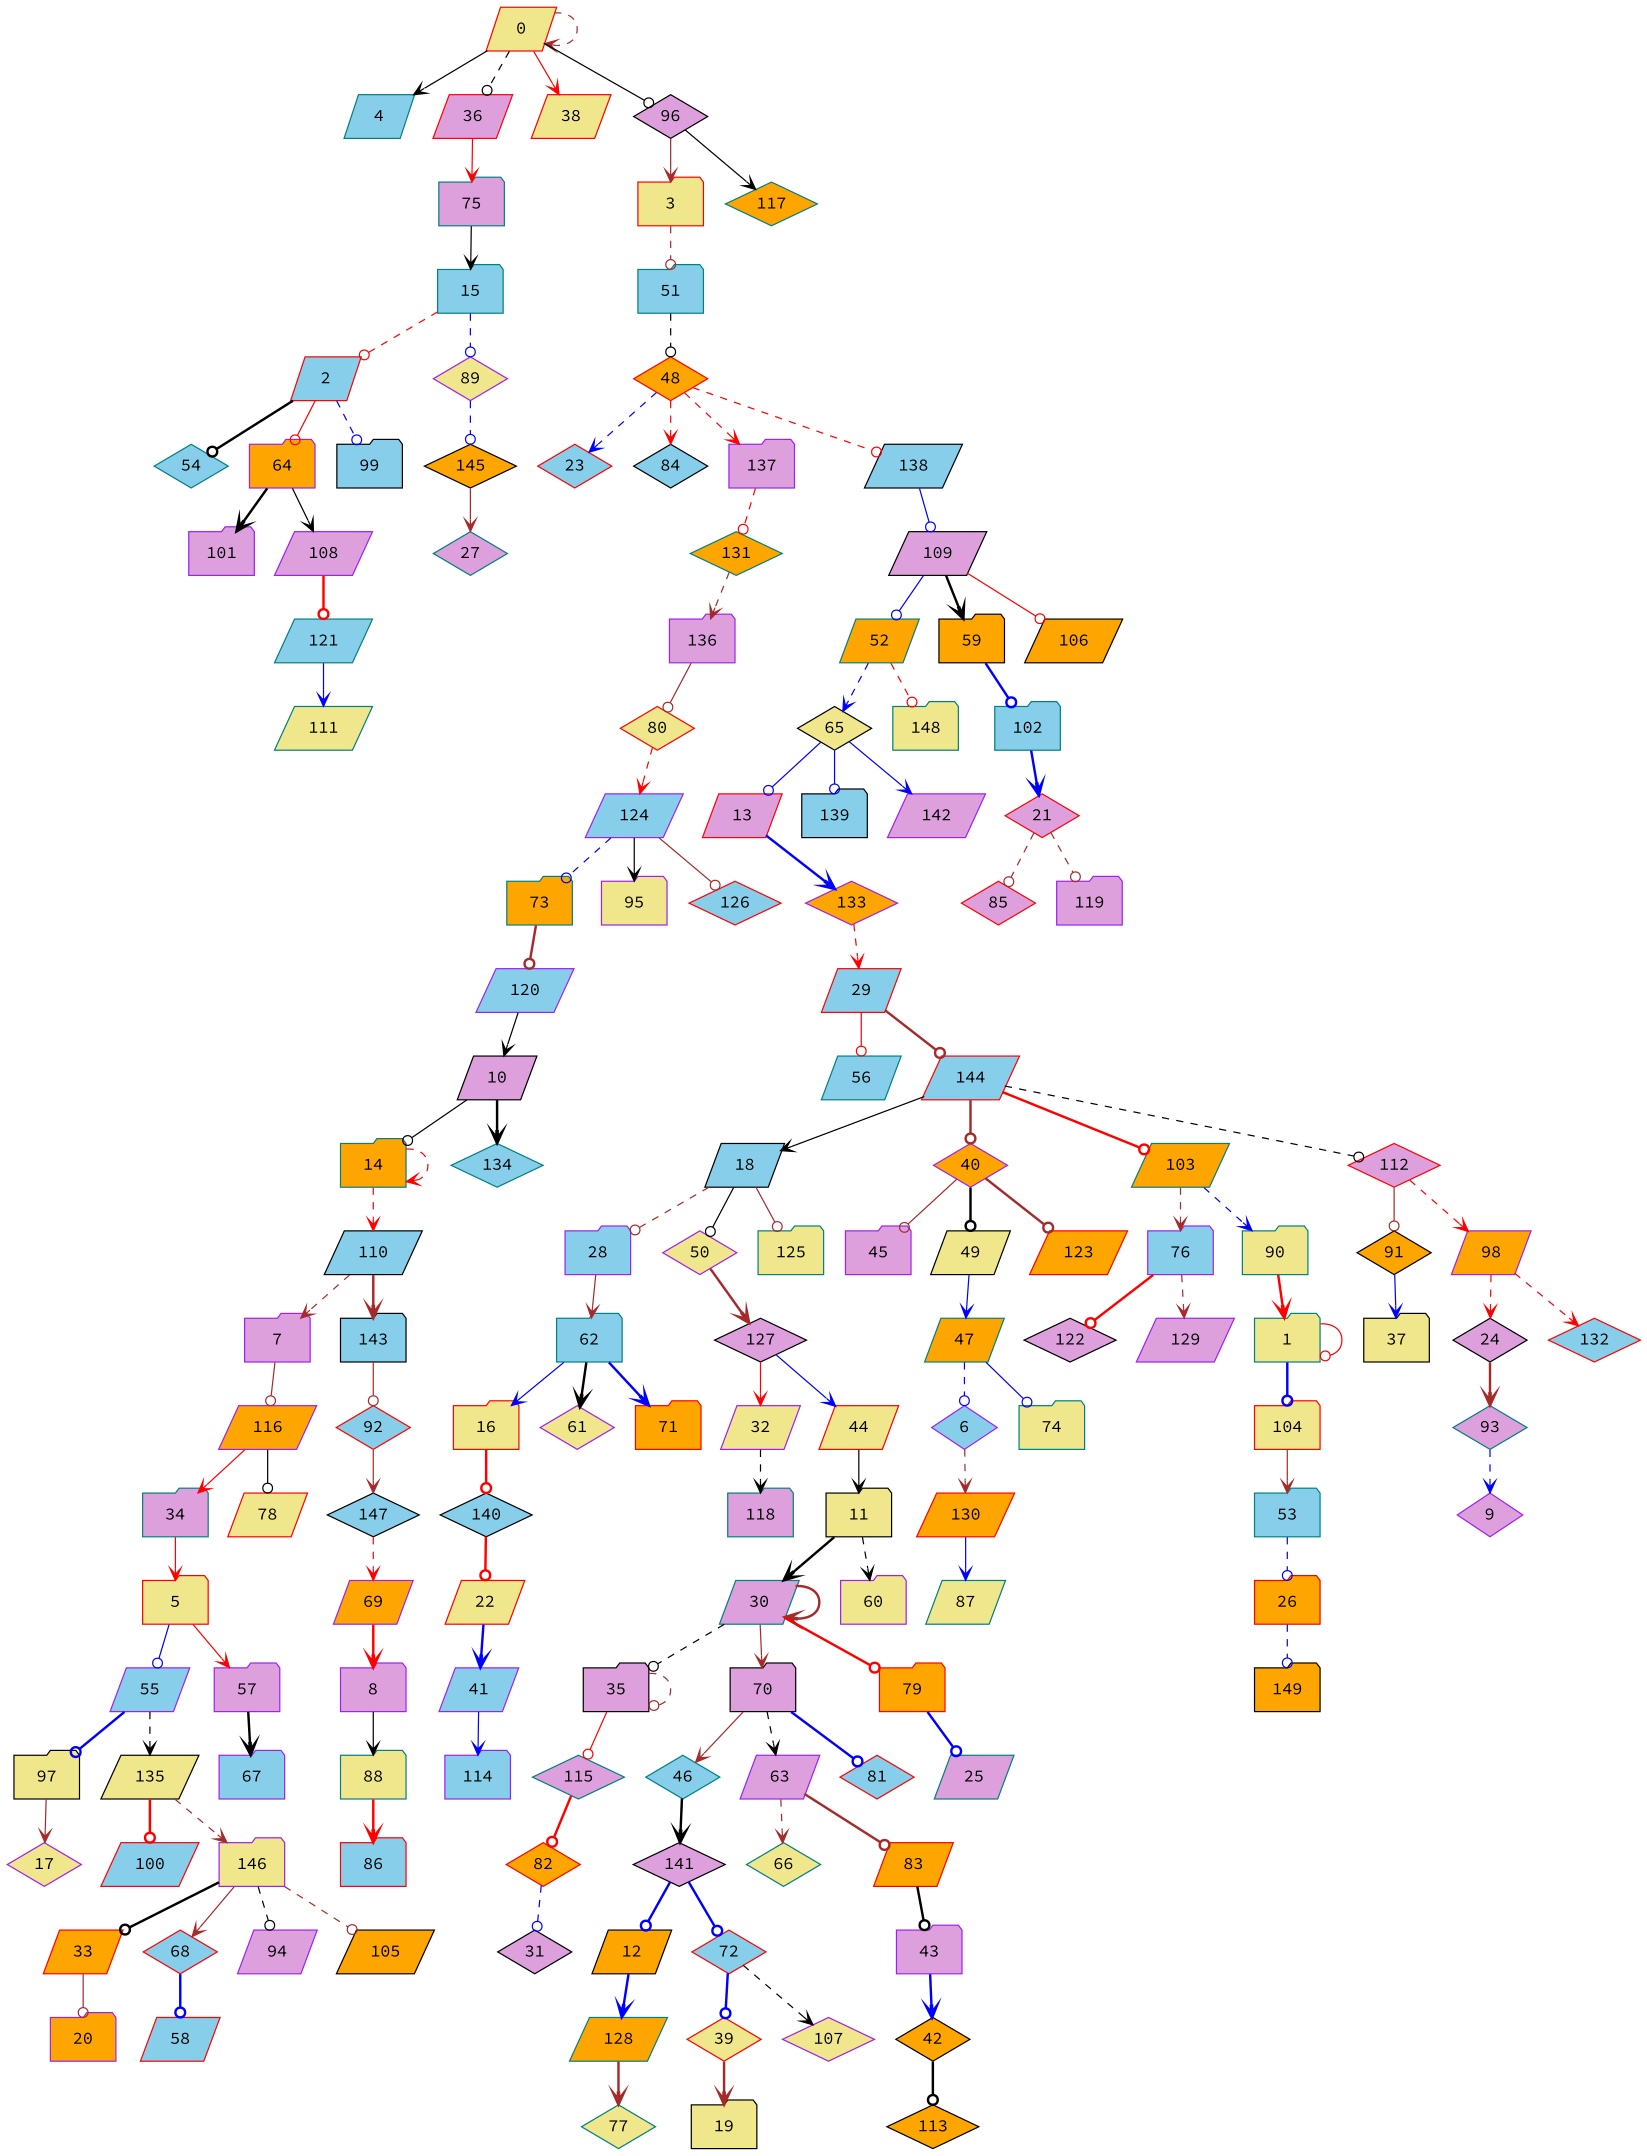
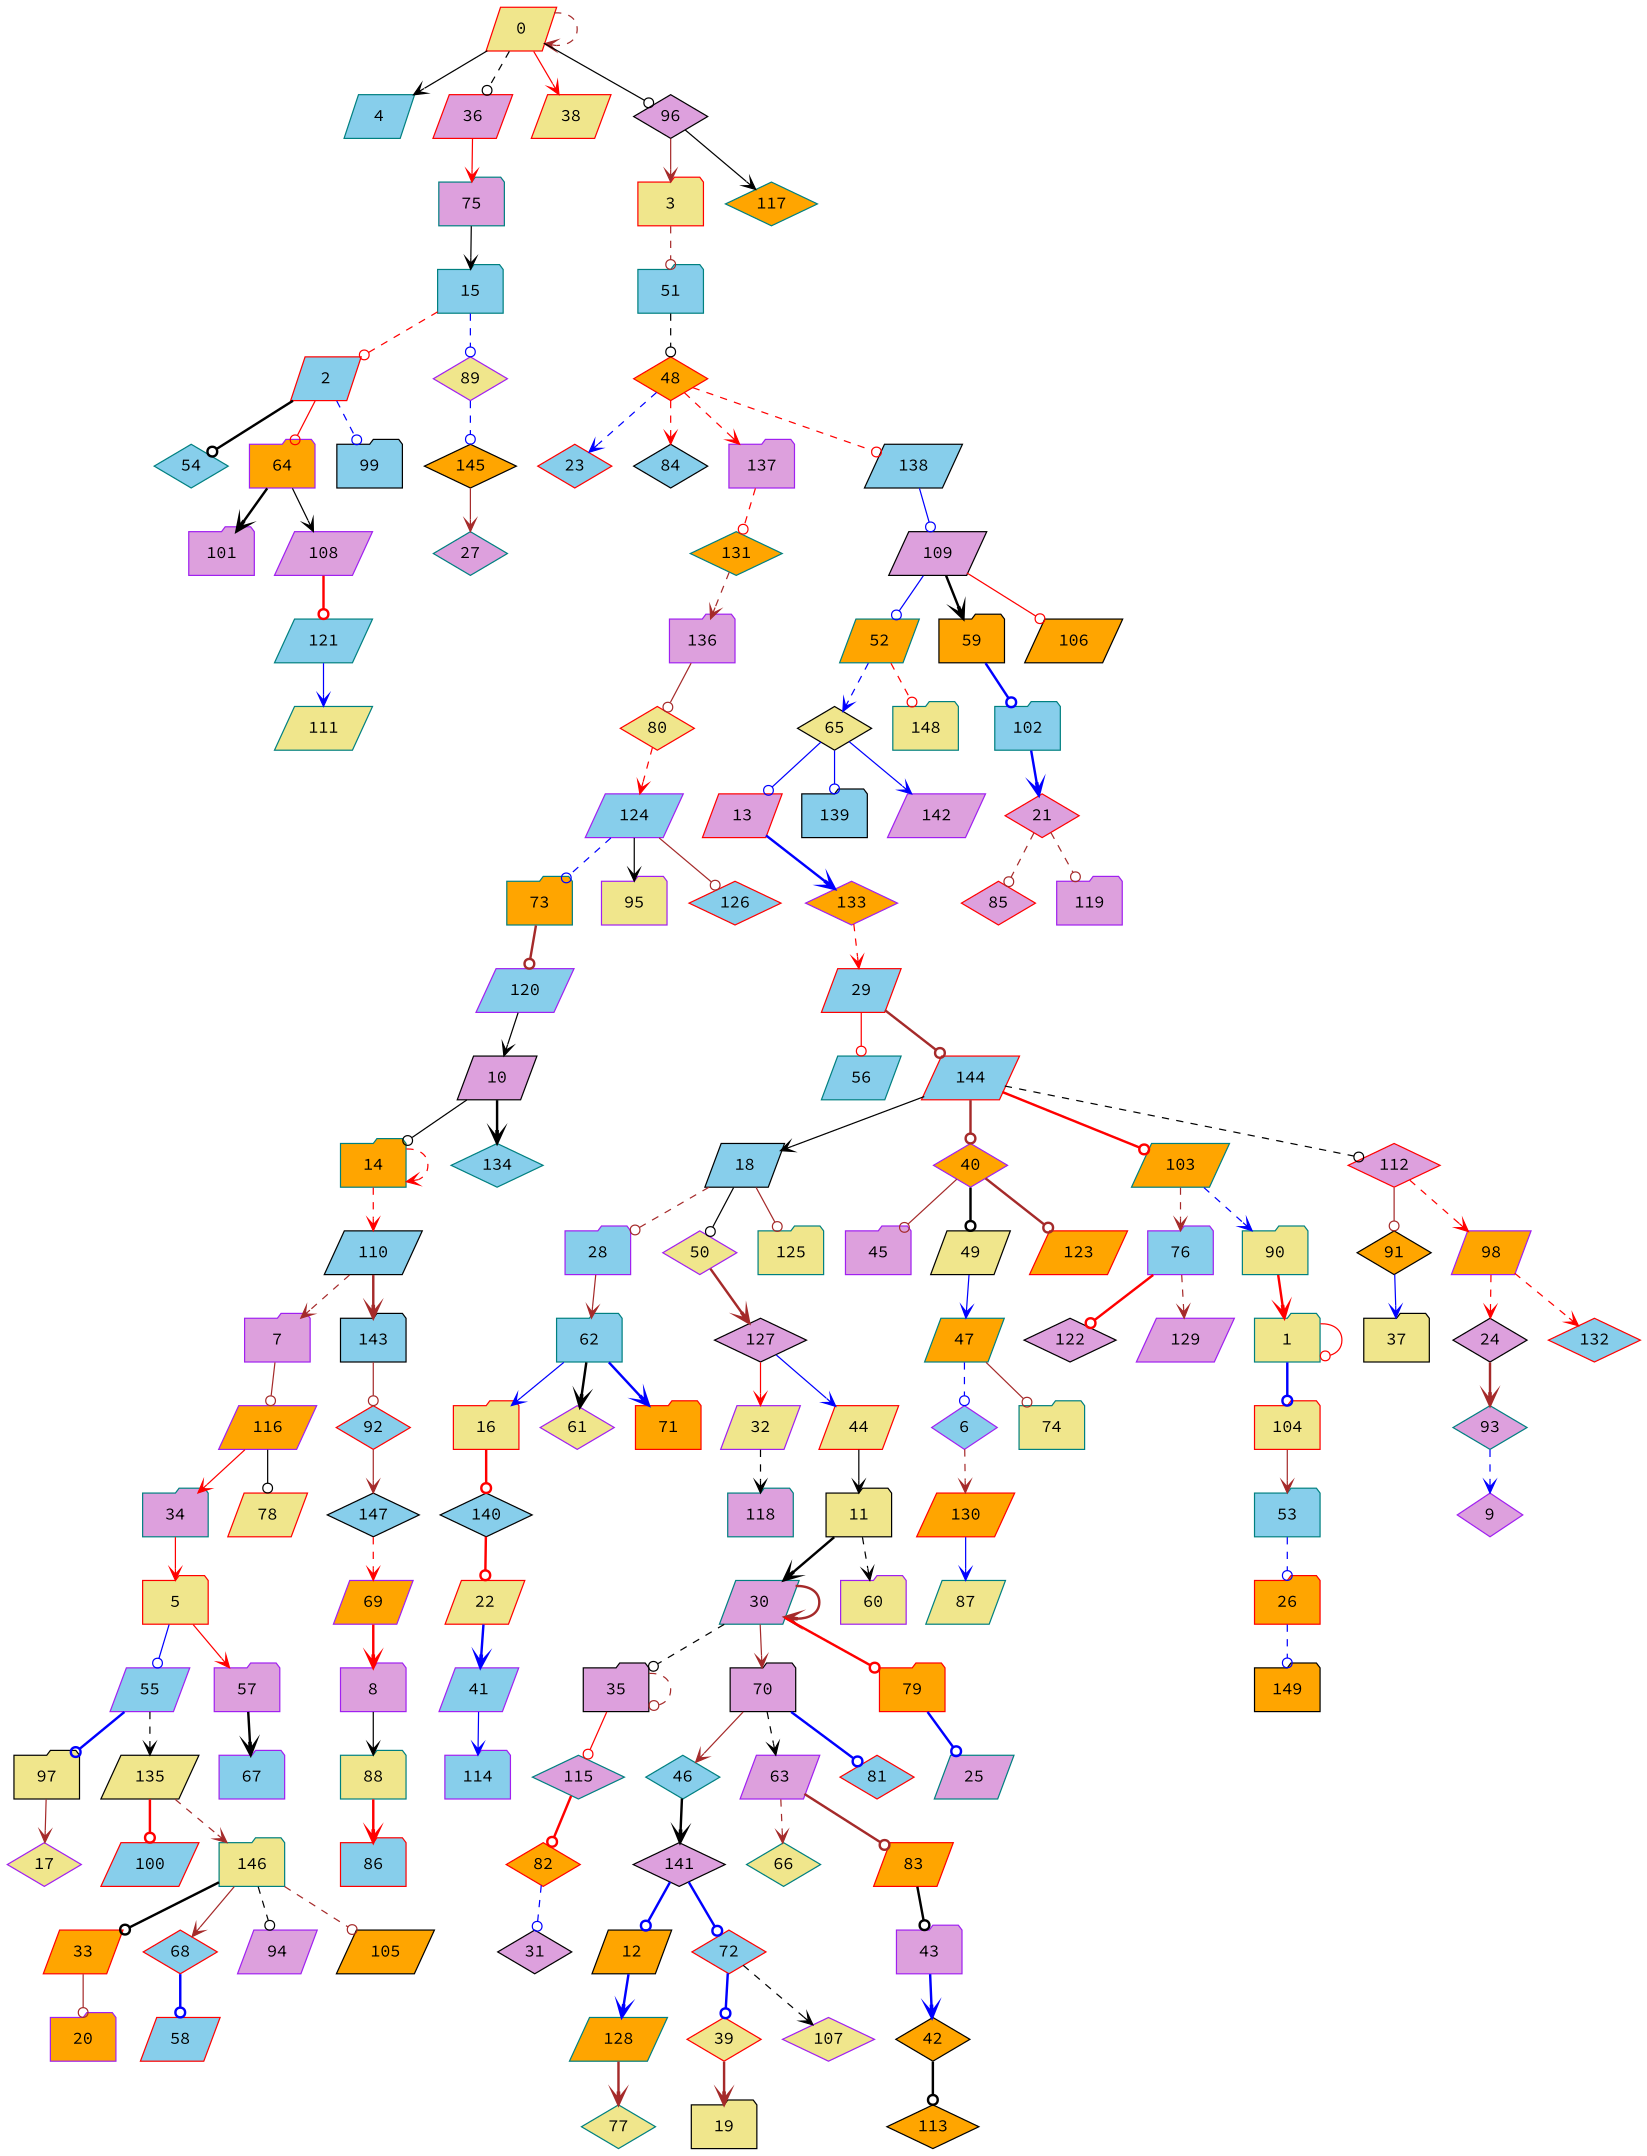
edge "47" -> "74": color blue -> brown
node "146": color purple -> teal
